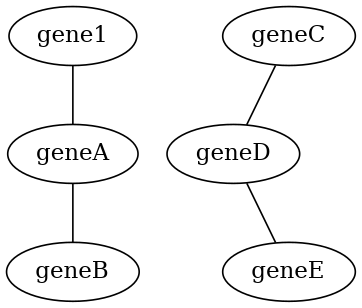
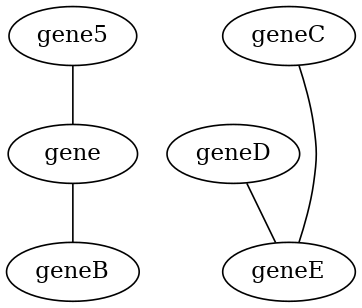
node "gene1": label "gene1" -> "gene5"
edge "geneC" -- "geneD": now "geneC" -- "geneE"
node "geneA": label "geneA" -> "gene"
